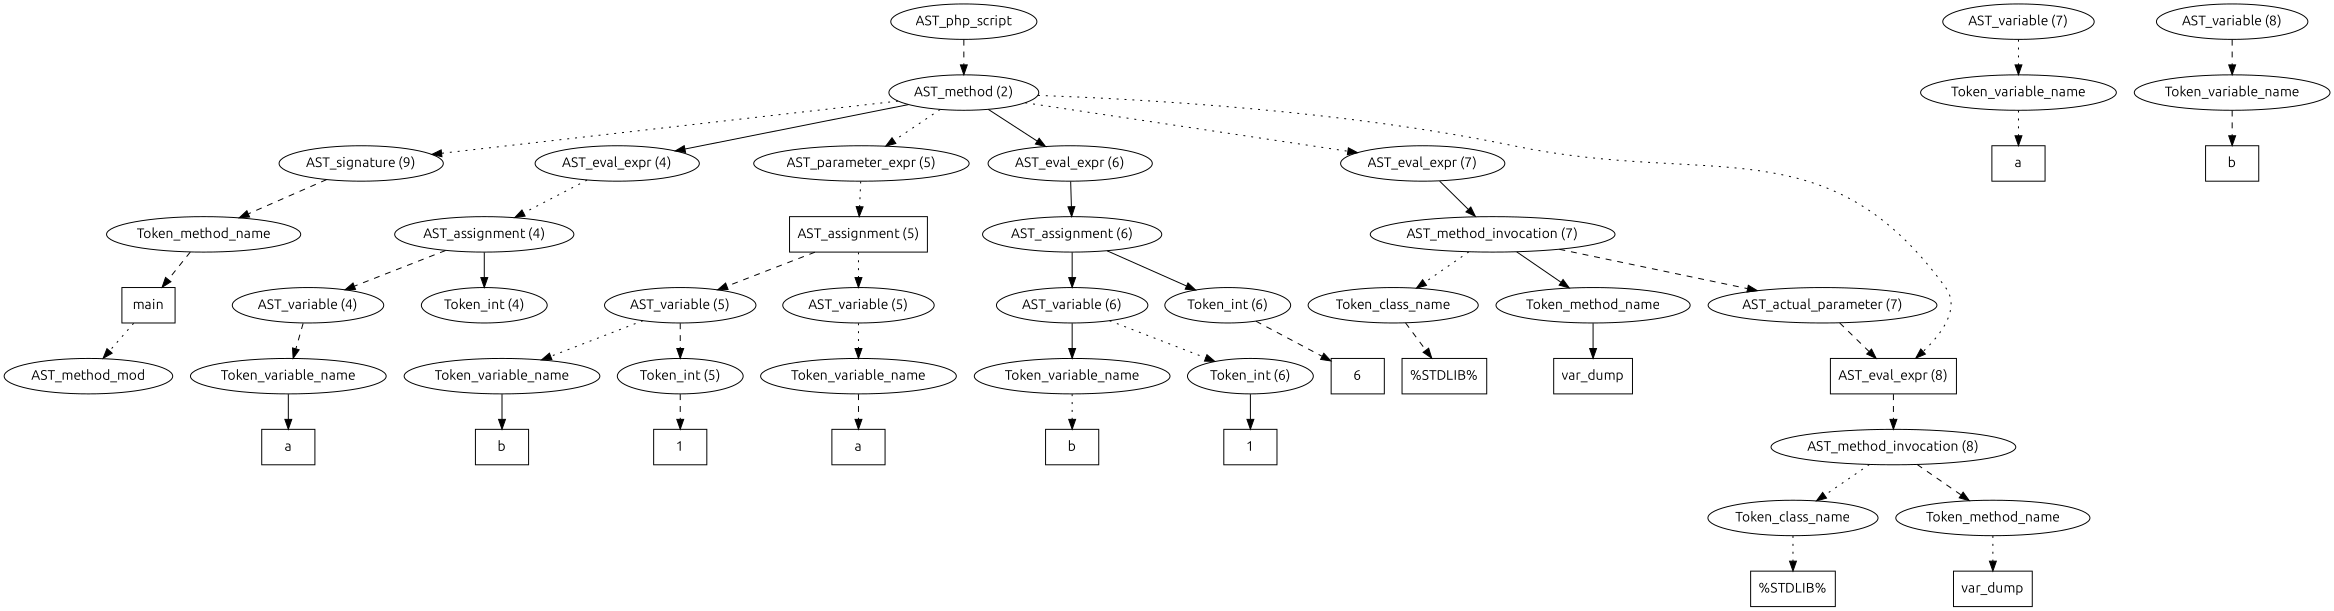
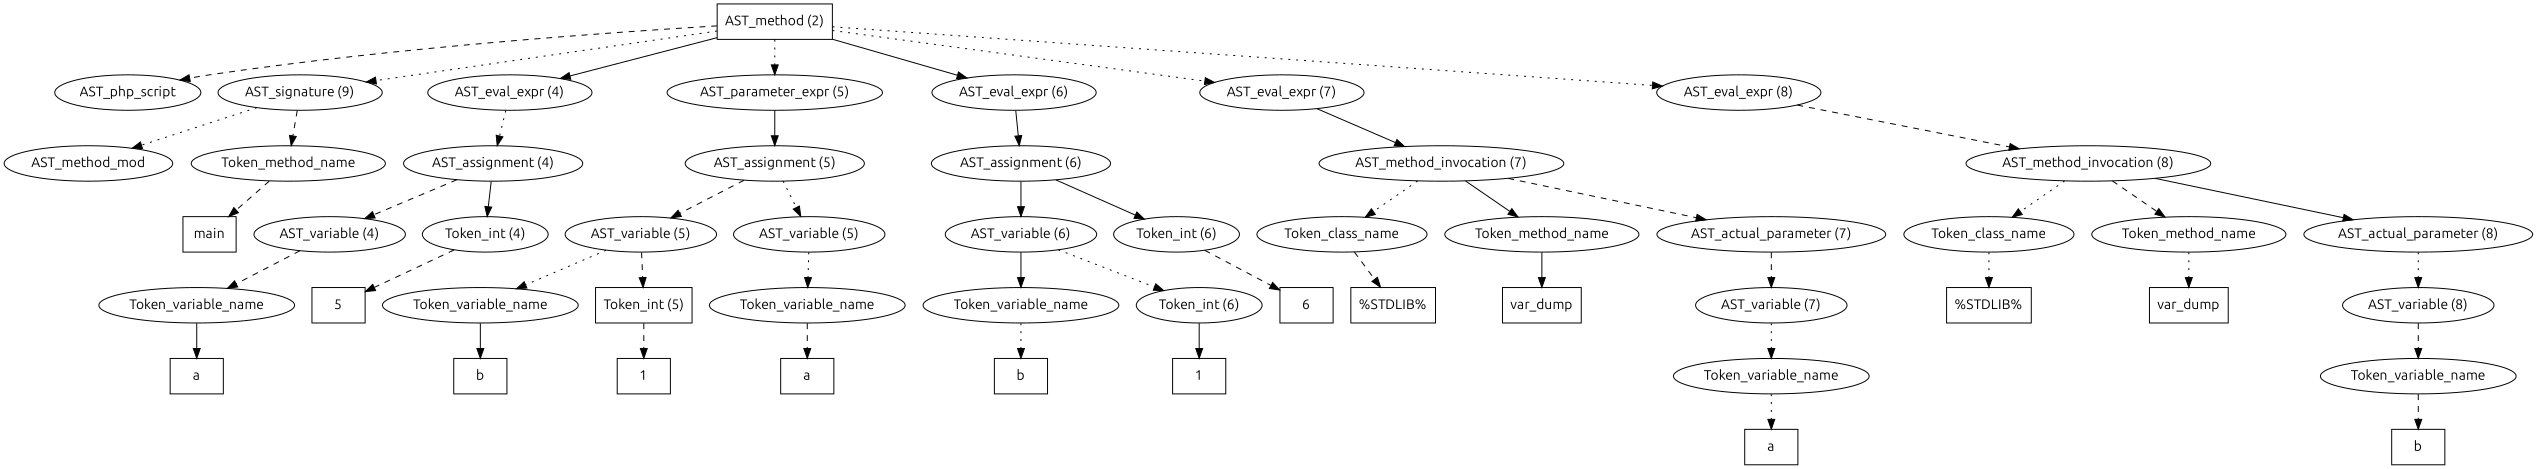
edge "AST_php_script" -> "AST_method (2)": reversed
node "AST_method (2)": shape ellipse -> box
edge "AST_parameter_expr (5)" -> "AST_assignment (5)": style dotted -> solid
node "AST_assignment (5)": shape box -> ellipse
node "AST_actual_parameter (8)": added
node "5": added
edge "main" -> "AST_method_mod": now "AST_signature (9)" -> "AST_method_mod"
edge "AST_actual_parameter (7)" -> "AST_eval_expr (8)": now "AST_actual_parameter (7)" -> "AST_variable (7)"
node "Token_int (5)": shape ellipse -> box
node "AST_eval_expr (8)": shape box -> ellipse
